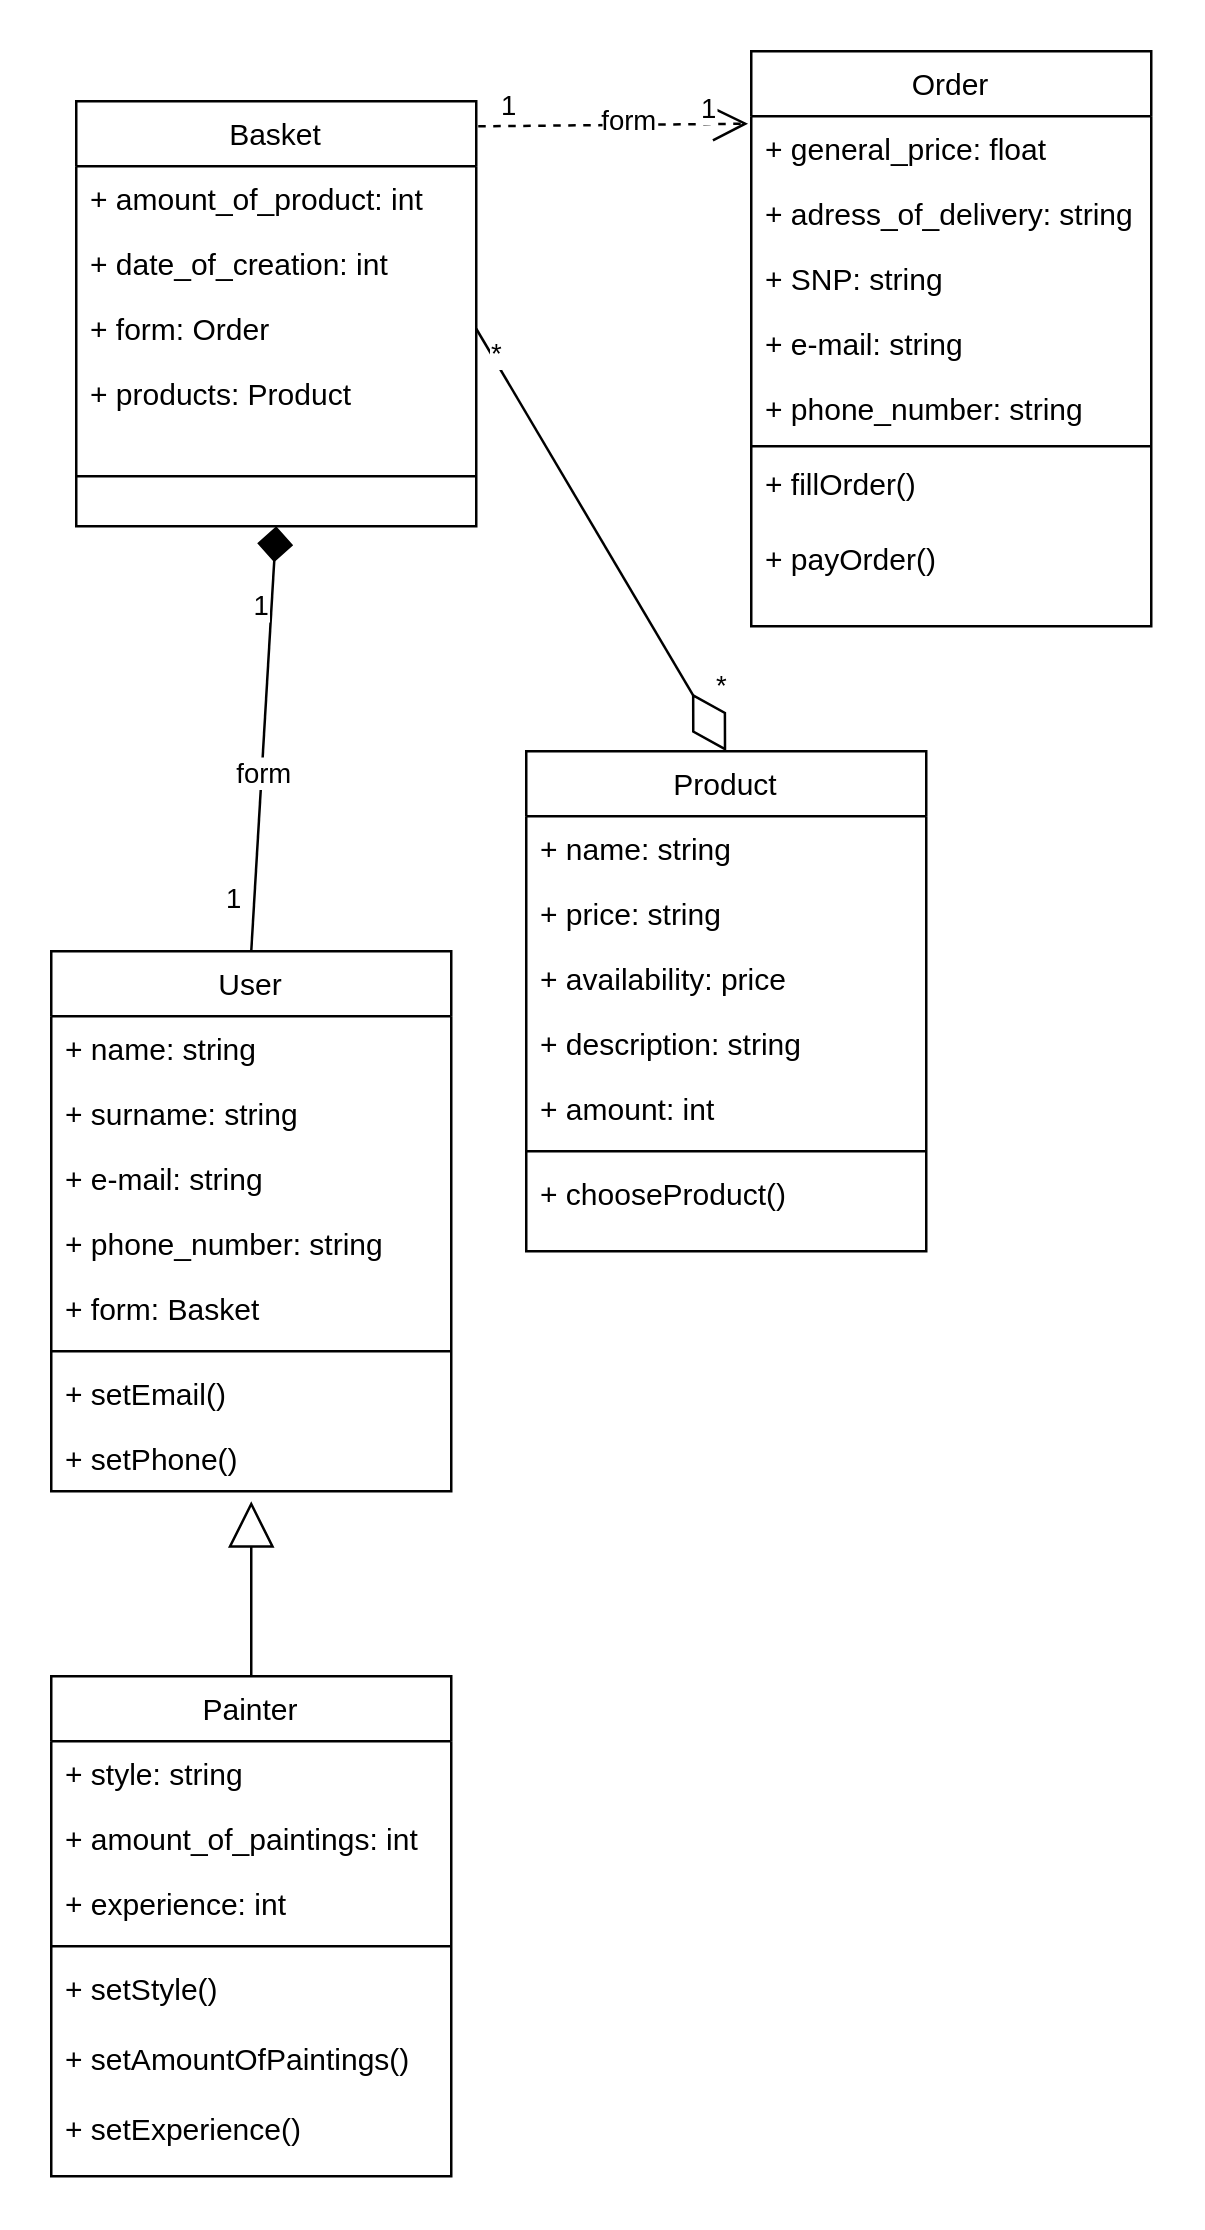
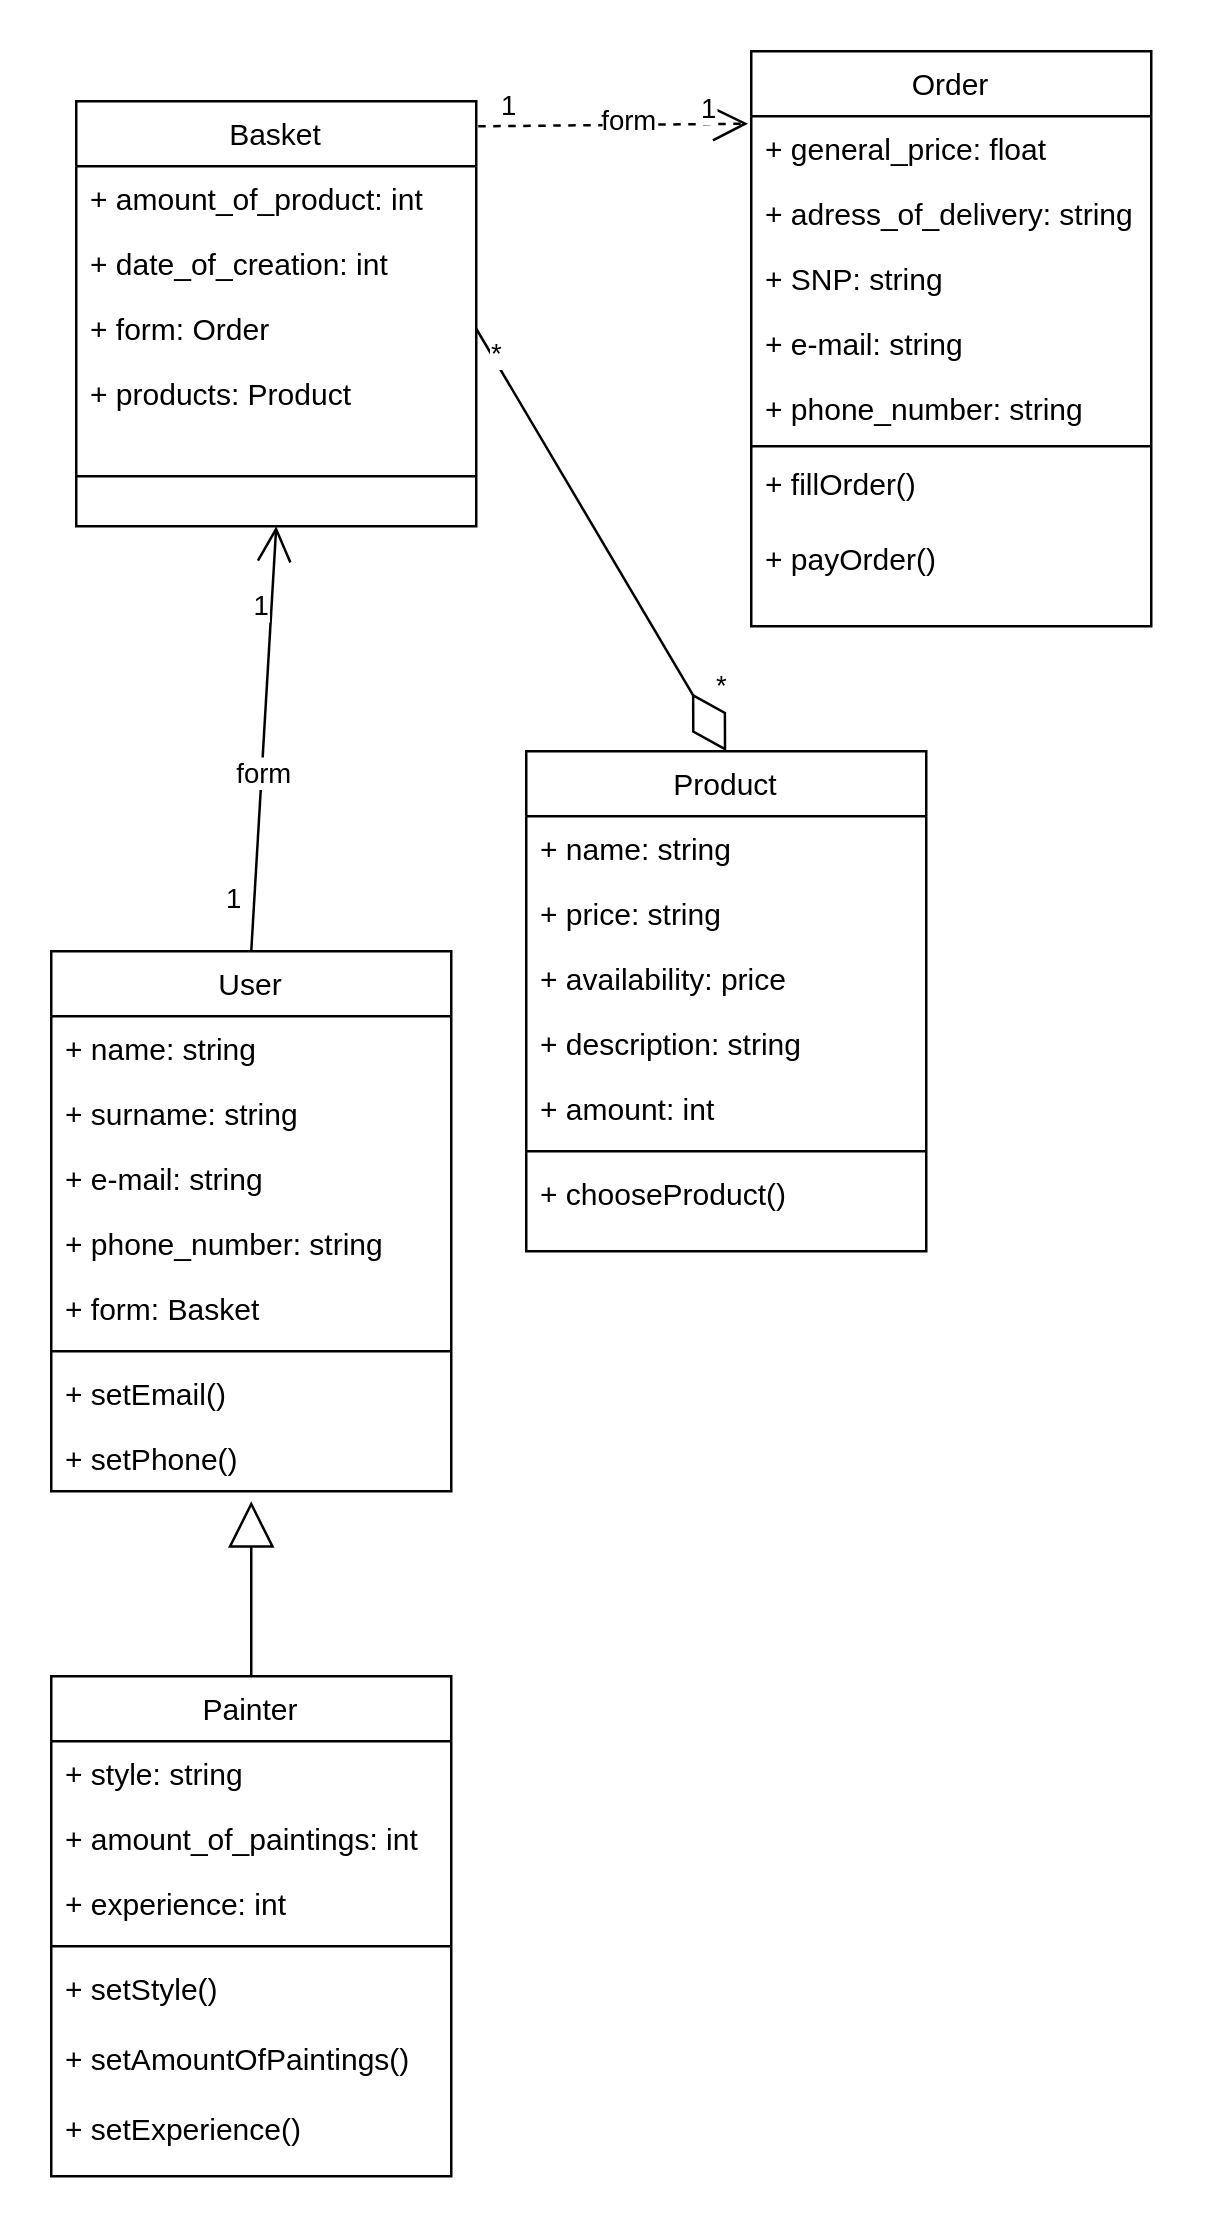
edge "User" -> "Basket": arrowhead diamond -> open
